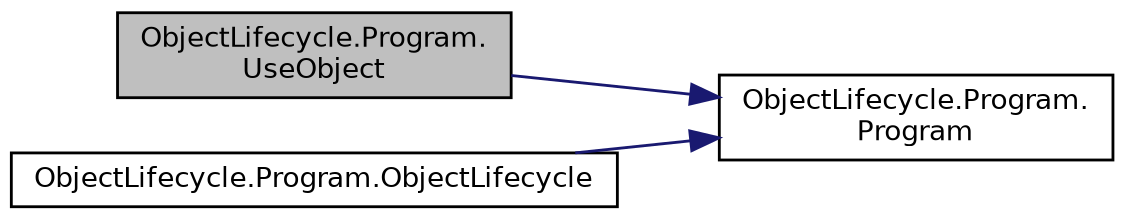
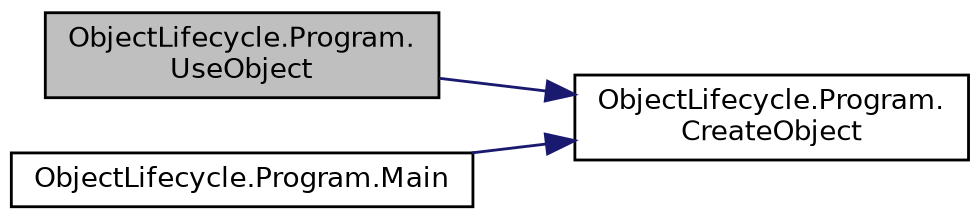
node "ObjectLifecycle.Program. Program": label "ObjectLifecycle.Program. Program" -> "ObjectLifecycle.Program. CreateObject"
node "ObjectLifecycle.Program.ObjectLifecycle": label "ObjectLifecycle.Program.ObjectLifecycle" -> "ObjectLifecycle.Program.Main"
